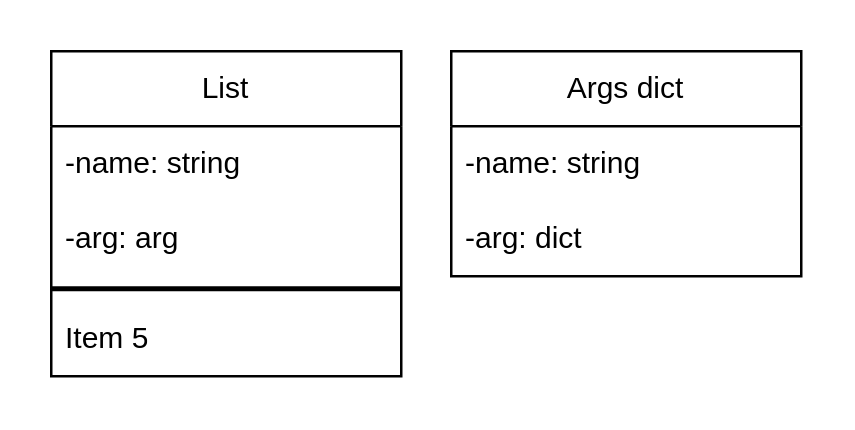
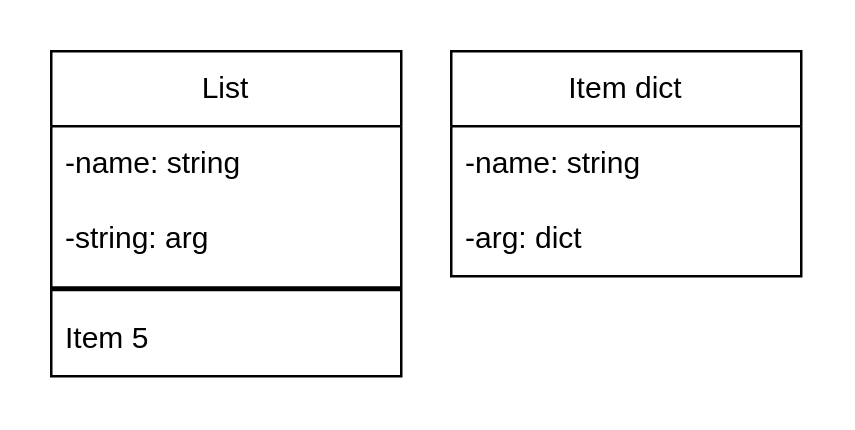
node "Args dict": label "Args dict" -> "Item dict"
node "-arg: arg": label "-arg: arg" -> "-string: arg"
